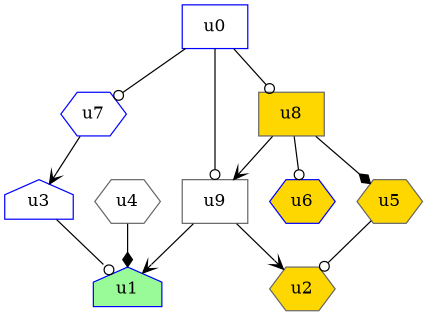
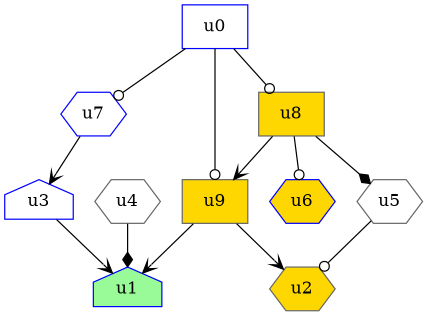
node "u9": fillcolor white -> gold
node "u5": fillcolor gold -> white
edge "u3" -> "u1": arrowhead odot -> vee
